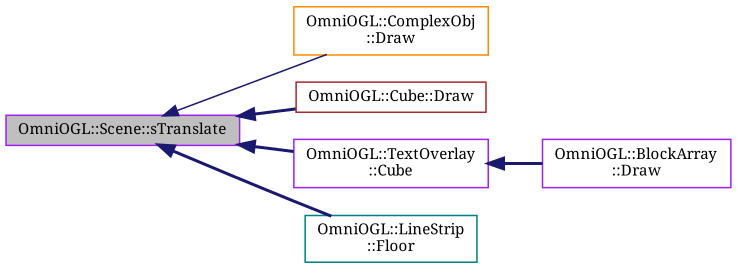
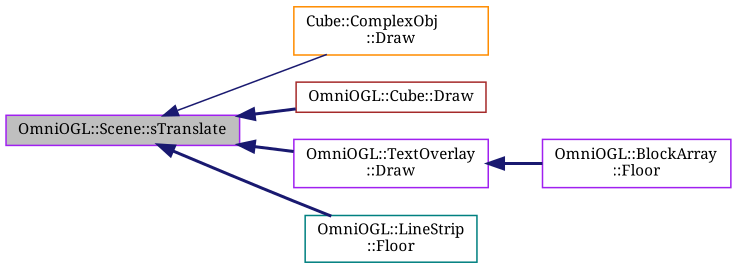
node "OmniOGL::ComplexObj ::Draw": label "OmniOGL::ComplexObj ::Draw" -> "Cube::ComplexObj ::Draw"
node "OmniOGL::TextOverlay ::Cube": label "OmniOGL::TextOverlay ::Cube" -> "OmniOGL::TextOverlay ::Draw"
node "OmniOGL::BlockArray ::Draw": label "OmniOGL::BlockArray ::Draw" -> "OmniOGL::BlockArray ::Floor"
